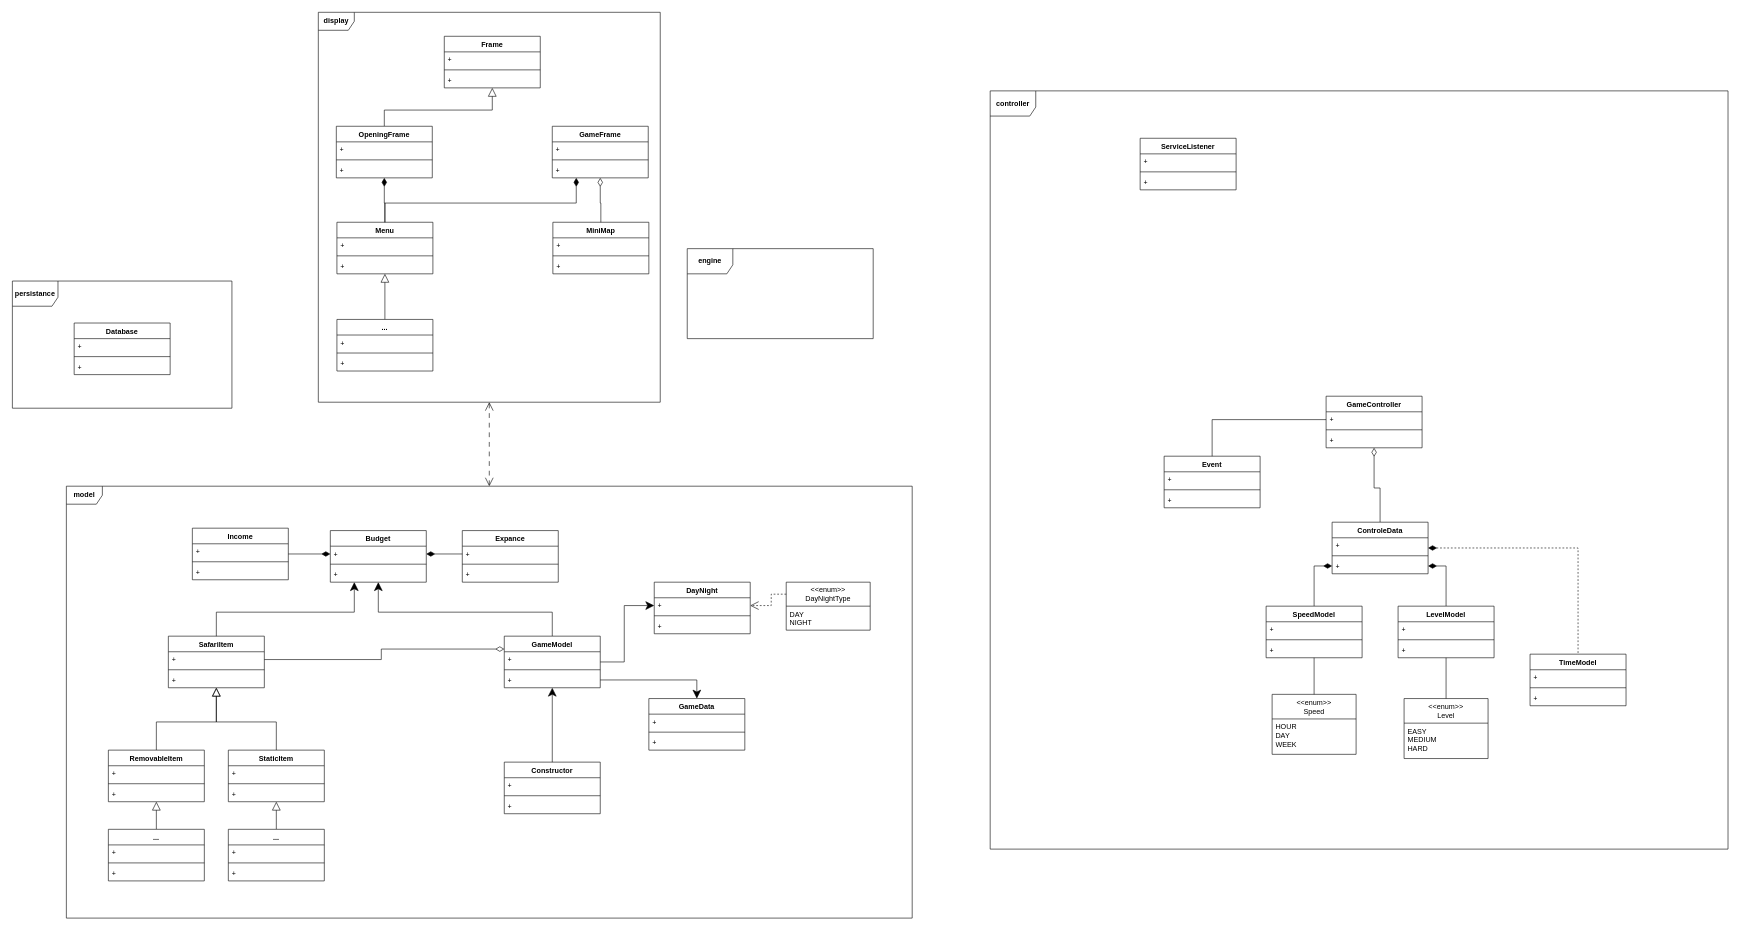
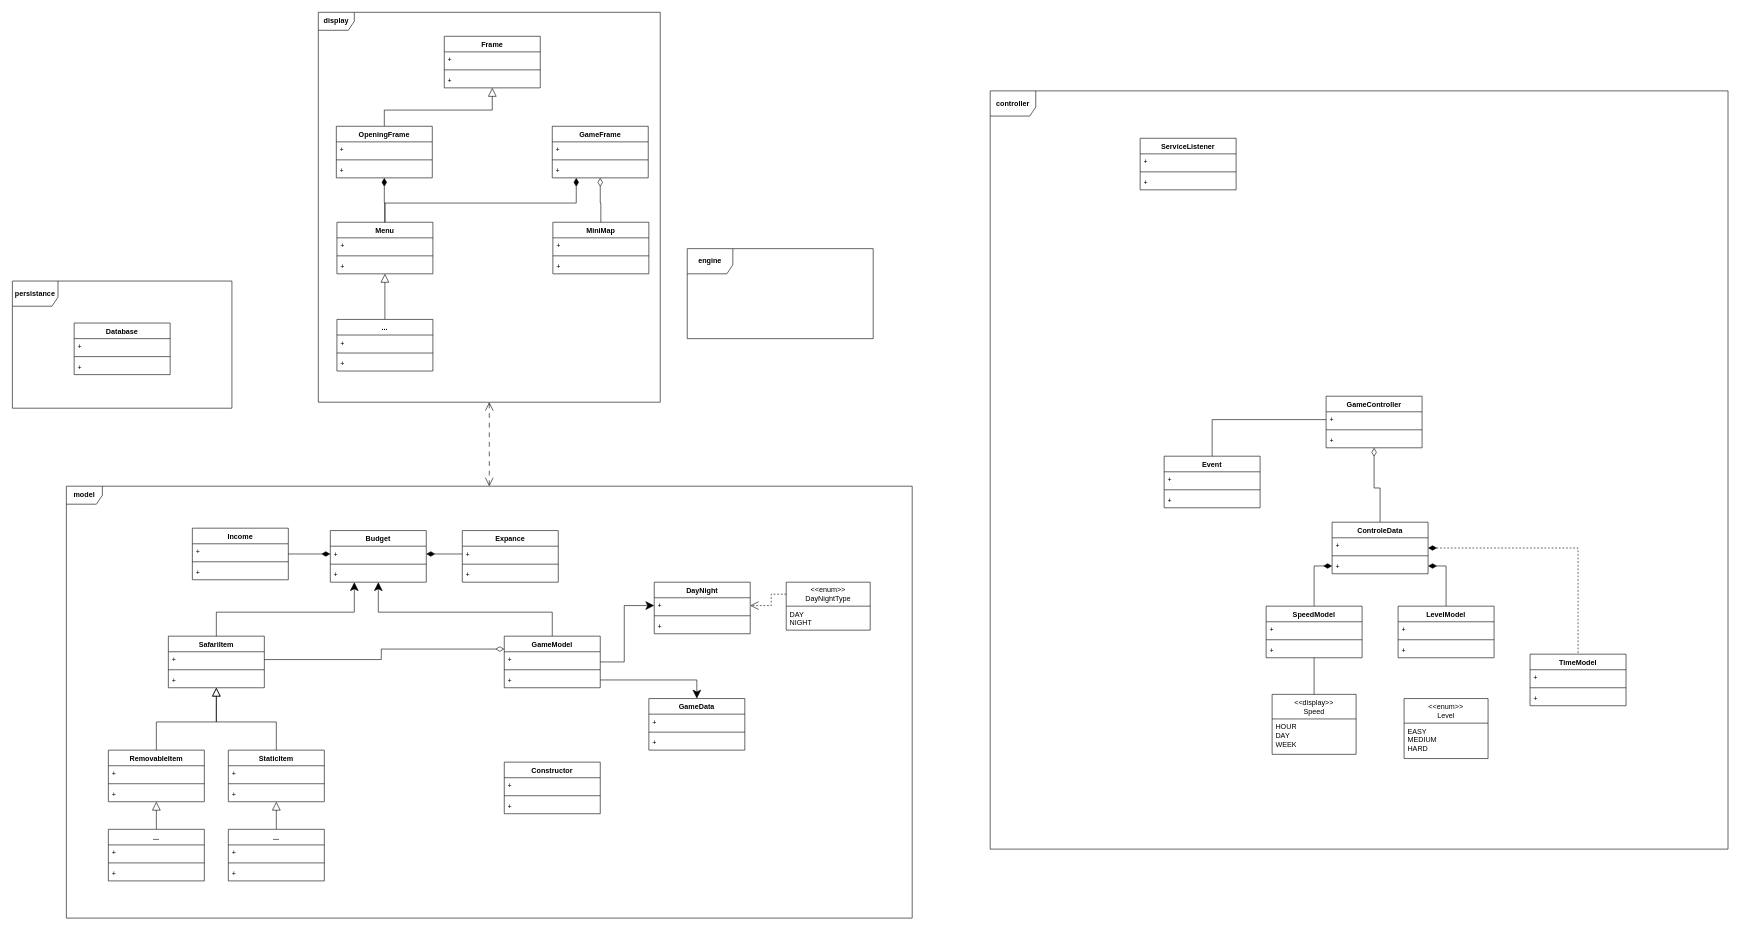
edge "LevelModel" -- "<<enum>> Level": removed
edge "Constructor" -> "GameModel": removed
node "<<enum>> Speed": label "<<enum>> Speed" -> "<<display>> Speed"
